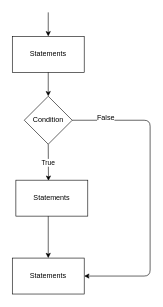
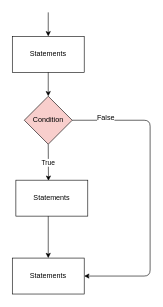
node "Condition": fillcolor #ffffff -> #f8cecc
